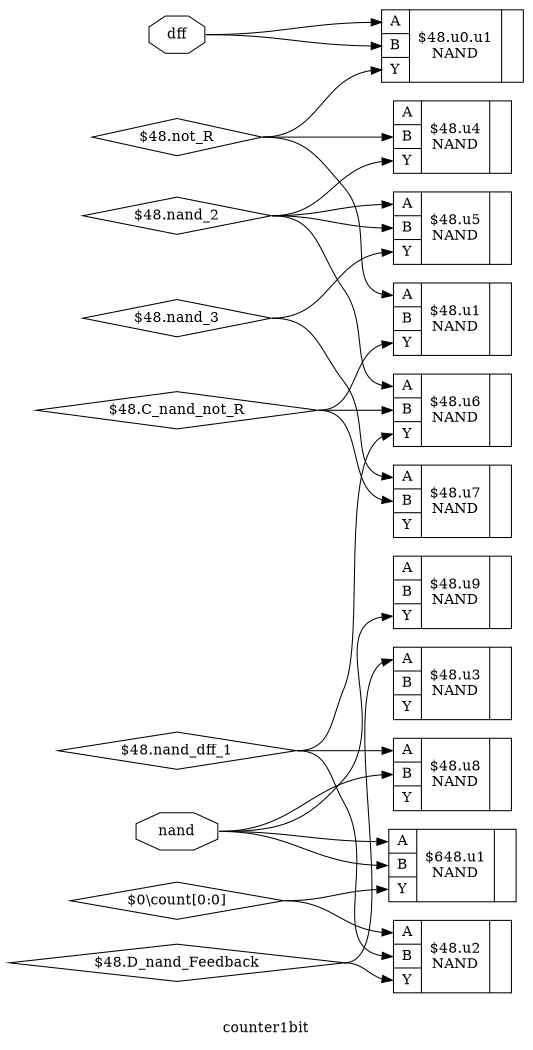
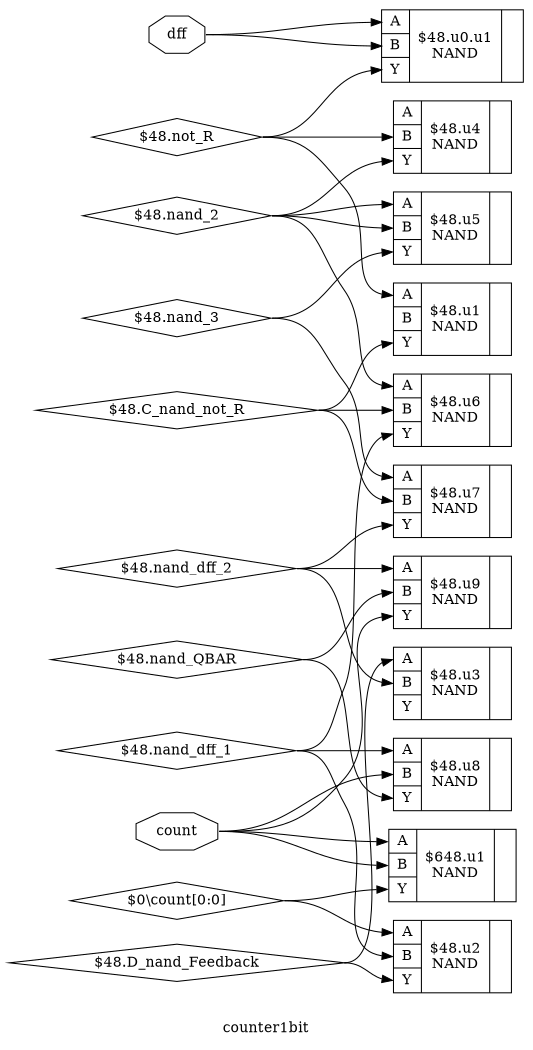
node "$48.nand_dff_2": added
node "$48.nand_QBAR": added
node "nand": label "nand" -> "count"
